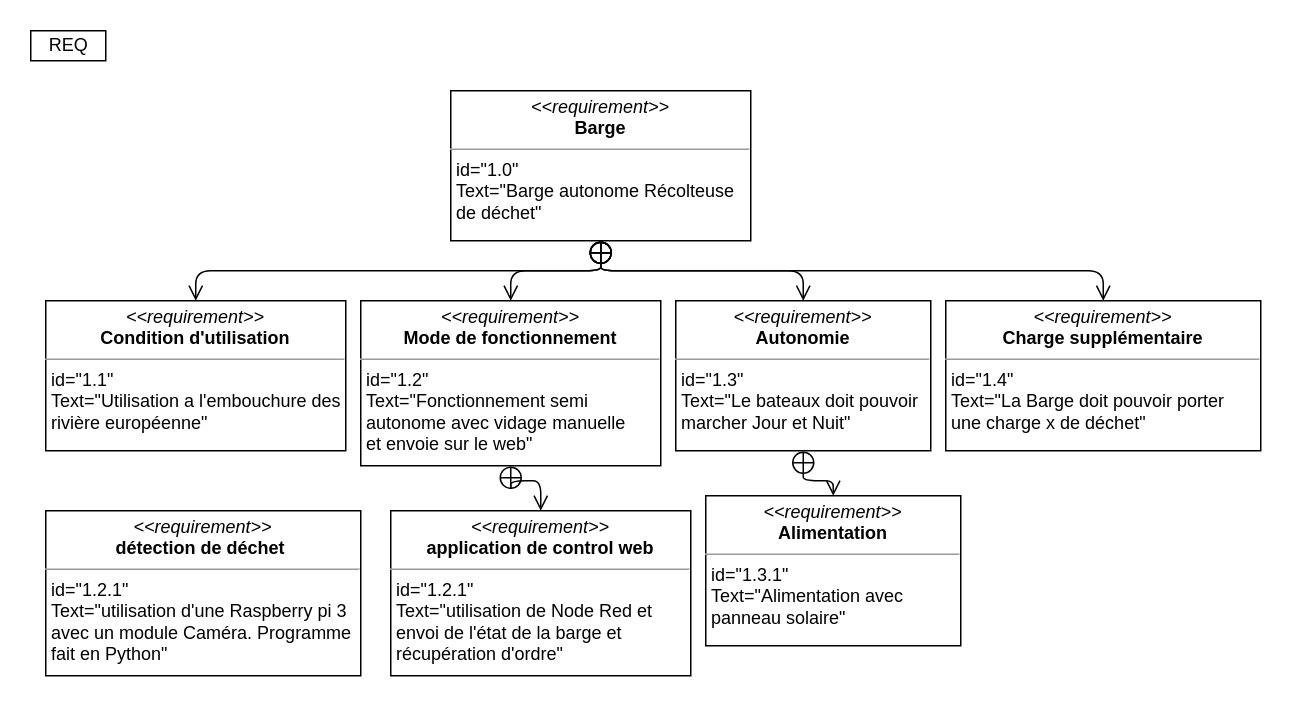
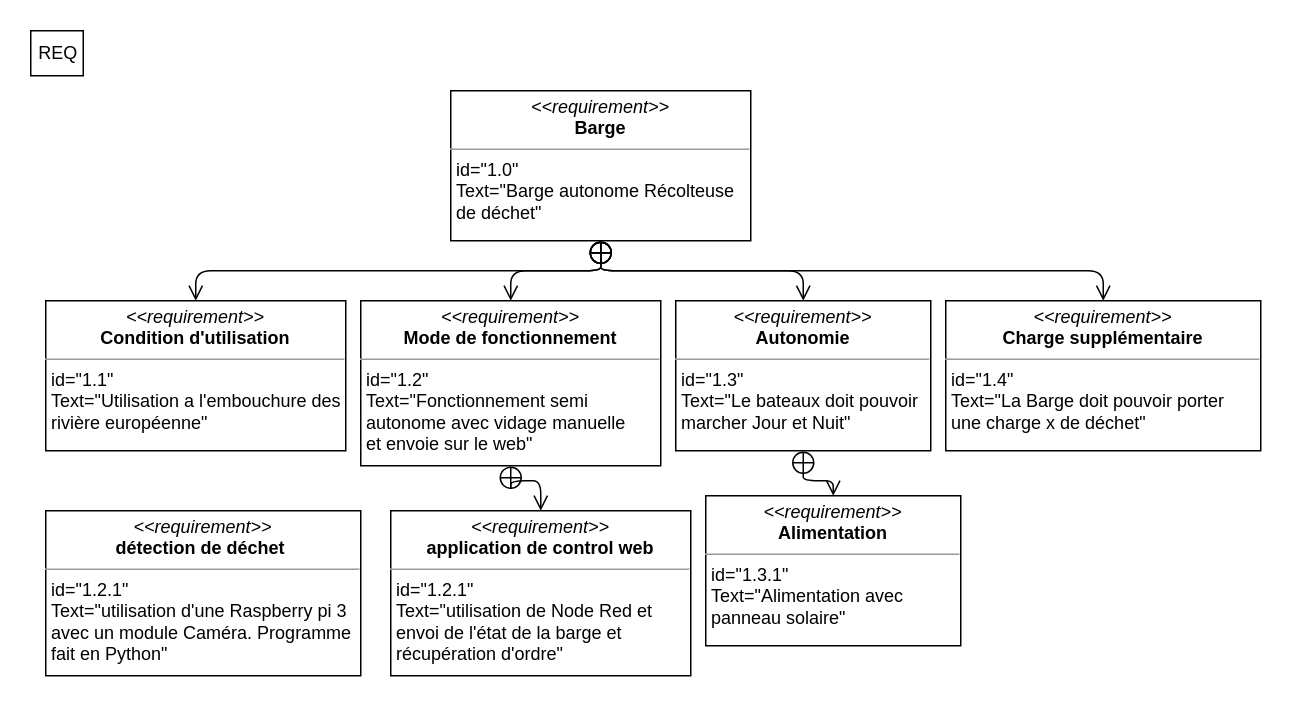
node "REQ": size 75x30 -> 53x45
